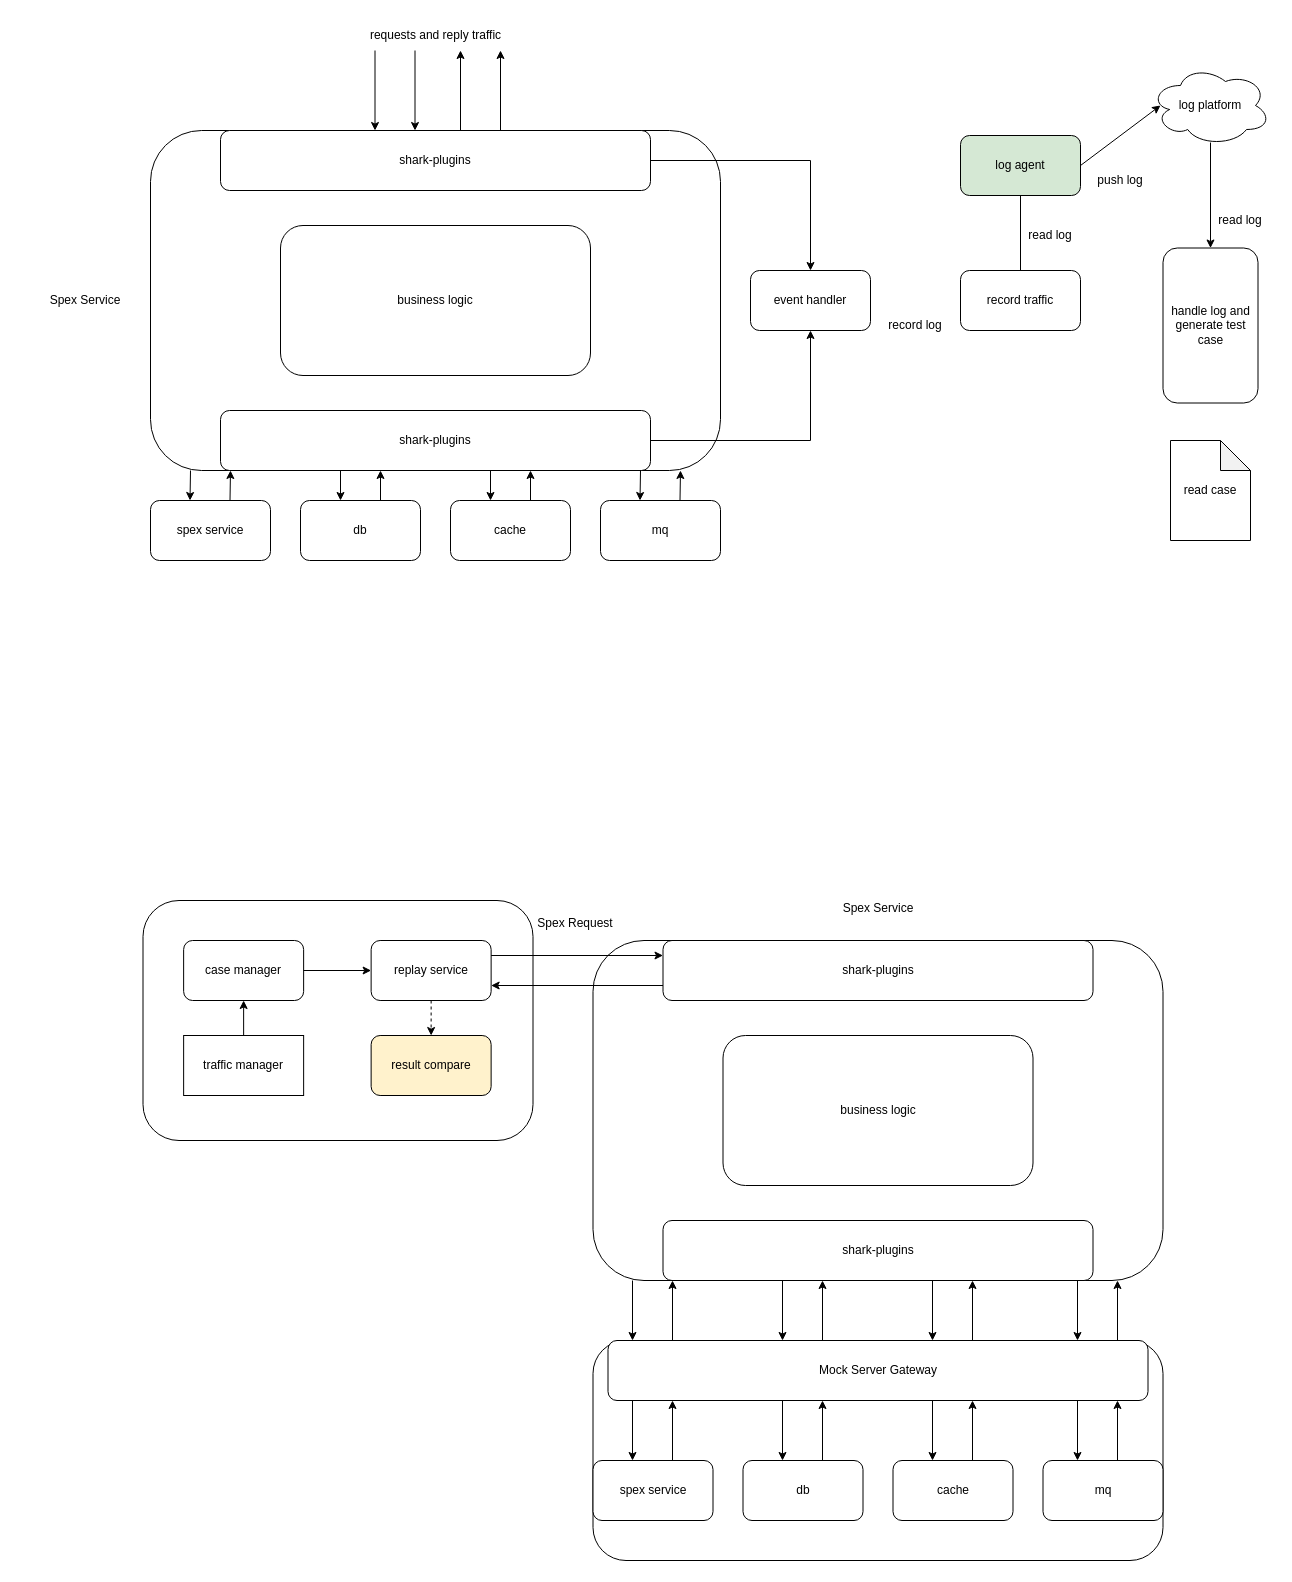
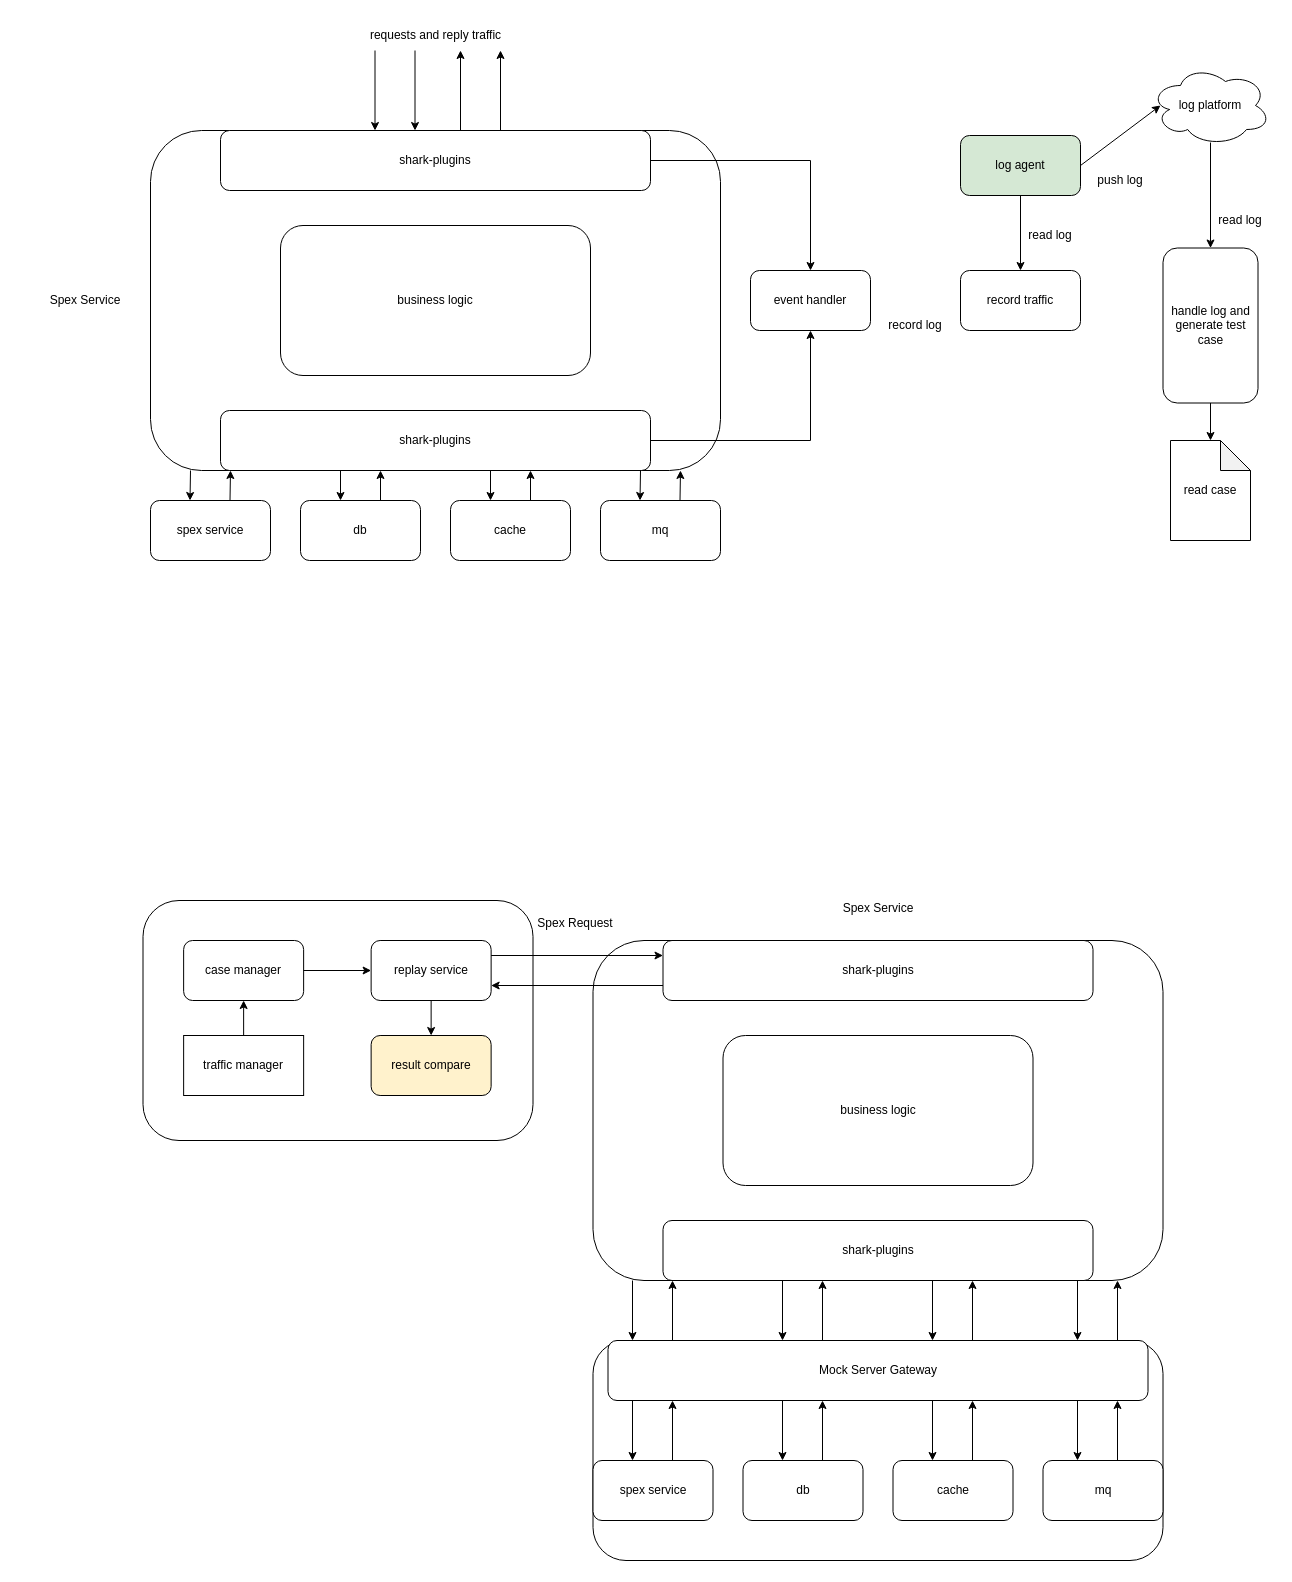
edge "log agent" -- "record traffic": arrowhead none -> classic
edge "handle log and generate test case" -> "read case": added
edge "replay service" -> "result compare": style dashed -> solid
